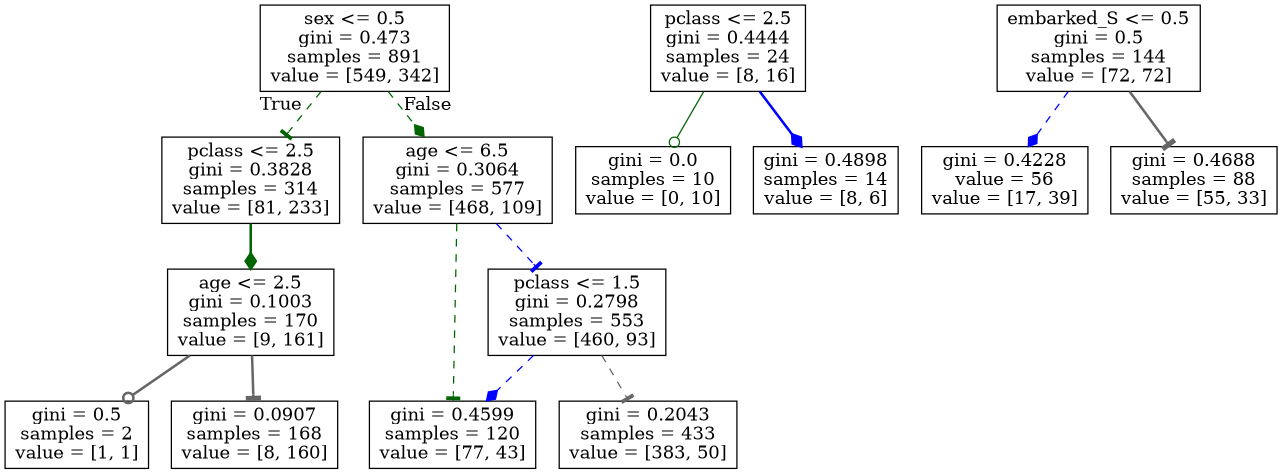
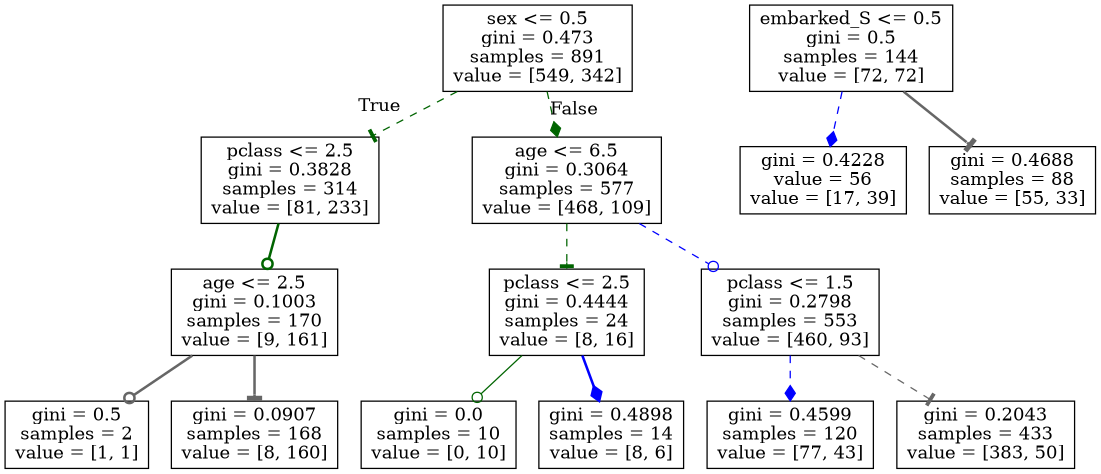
edge "pclass <= 2.5 gini = 0.3828 samples = 314 value = [81, 233]" -> "age <= 2.5 gini = 0.1003 samples = 170 value = [9, 161]": arrowhead diamond -> odot
edge "age <= 6.5 gini = 0.3064 samples = 577 value = [468, 109]" -> "pclass <= 1.5 gini = 0.2798 samples = 553 value = [460, 93]": arrowhead tee -> odot
edge "age <= 6.5 gini = 0.3064 samples = 577 value = [468, 109]" -> "gini = 0.4599 samples = 120 value = [77, 43]": now "age <= 6.5 gini = 0.3064 samples = 577 value = [468, 109]" -> "pclass <= 2.5 gini = 0.4444 samples = 24 value = [8, 16]"
